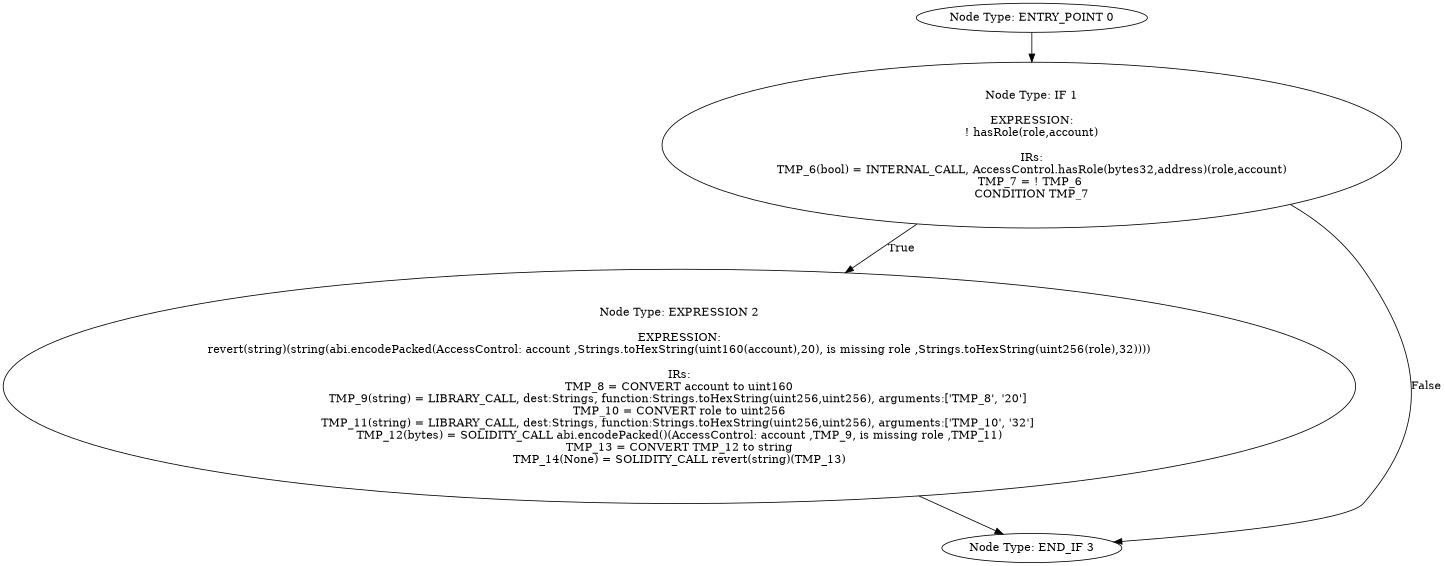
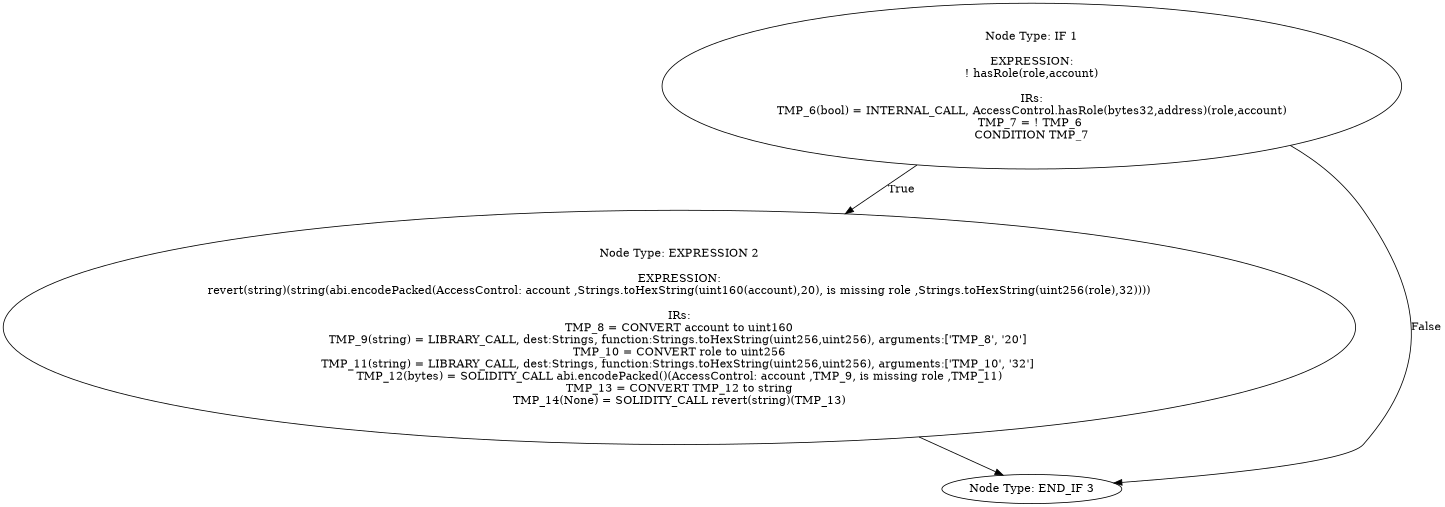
node "Node Type: ENTRY_POINT 0": removed
